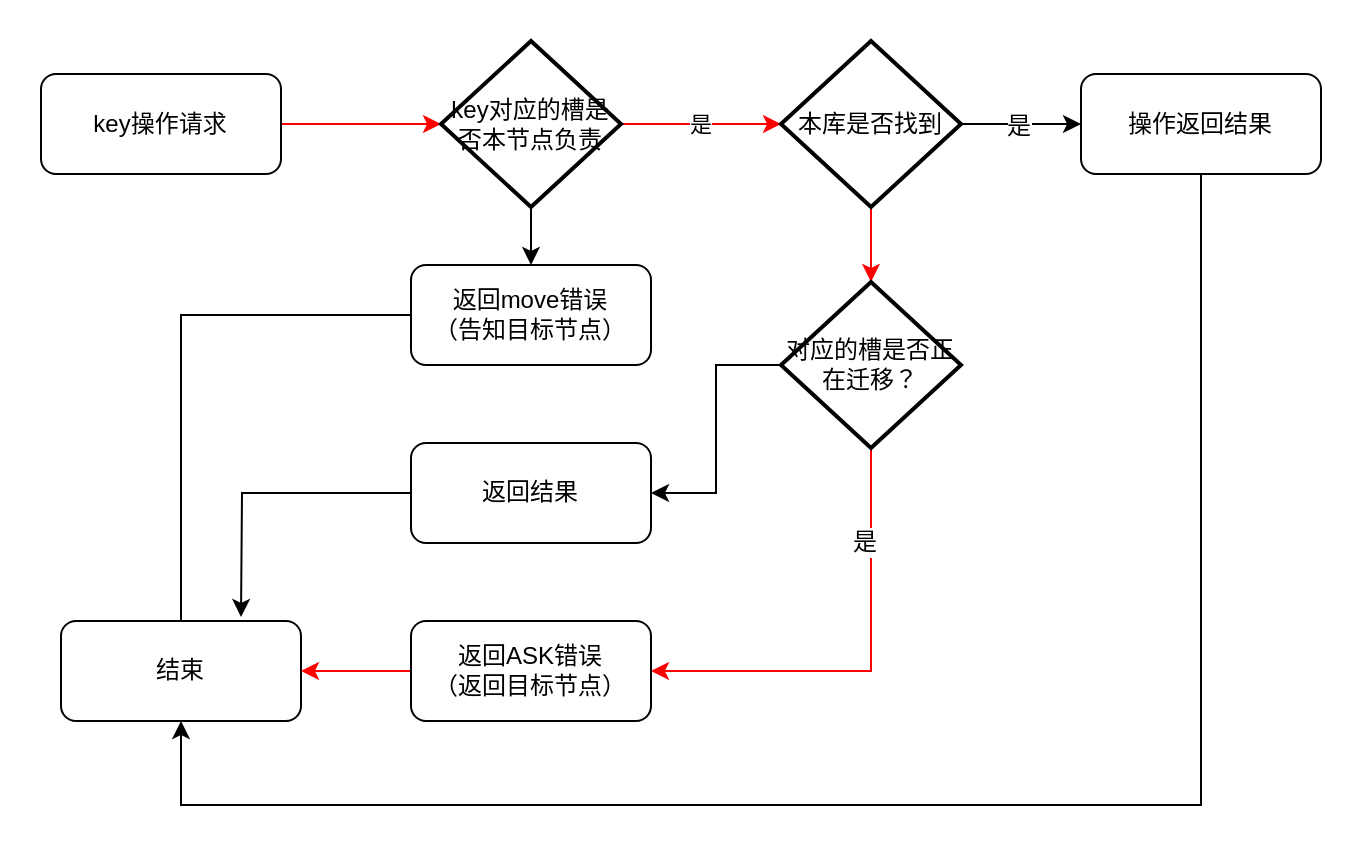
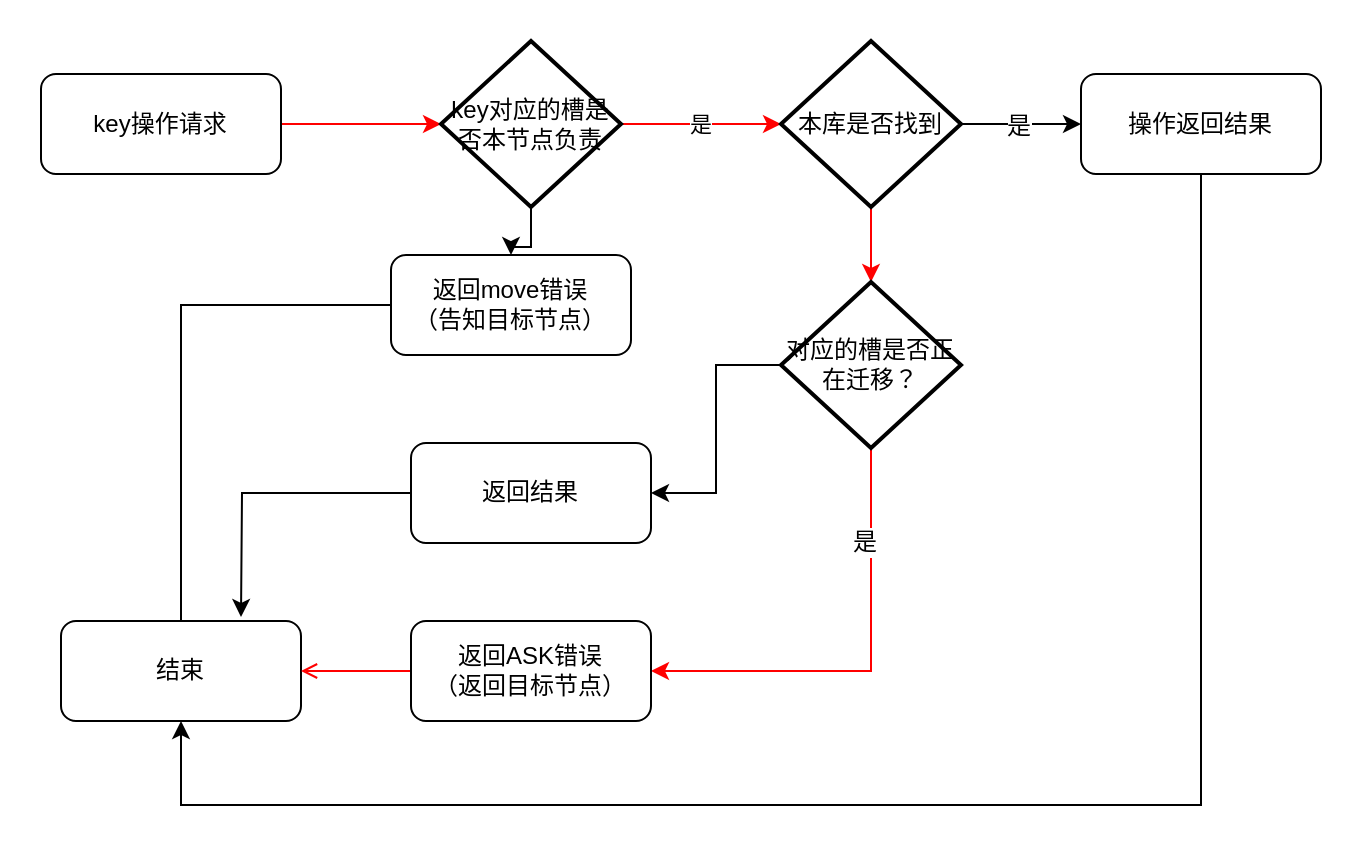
node "返回move错误 （告知目标节点）": moved (531, 315) -> (511, 305)
edge "返回ASK错误 （返回目标节点）" -> "结束": arrowhead classic -> open
